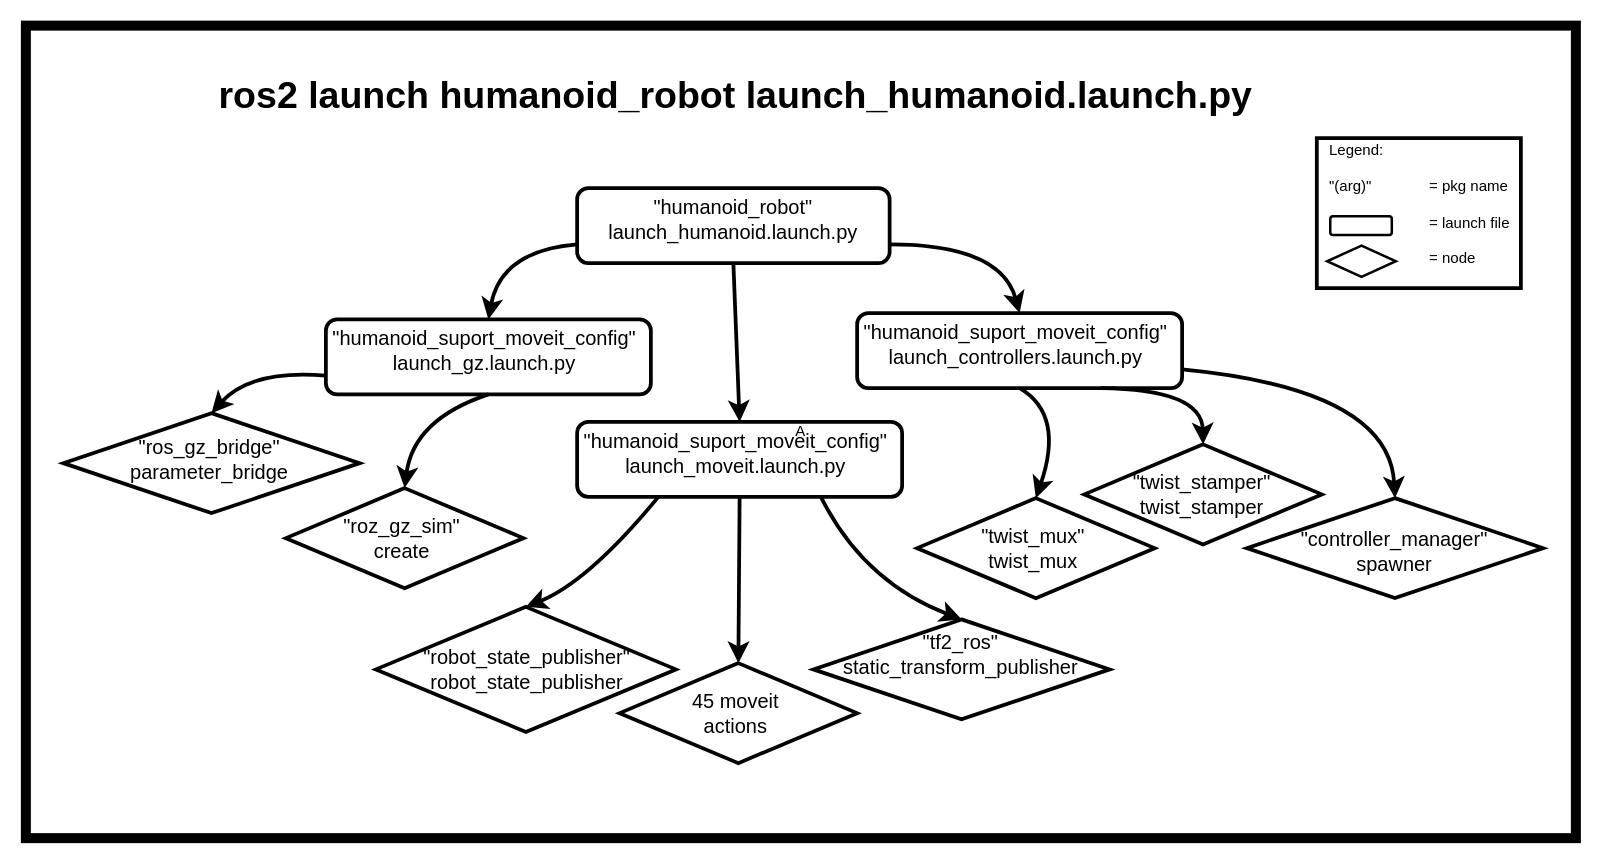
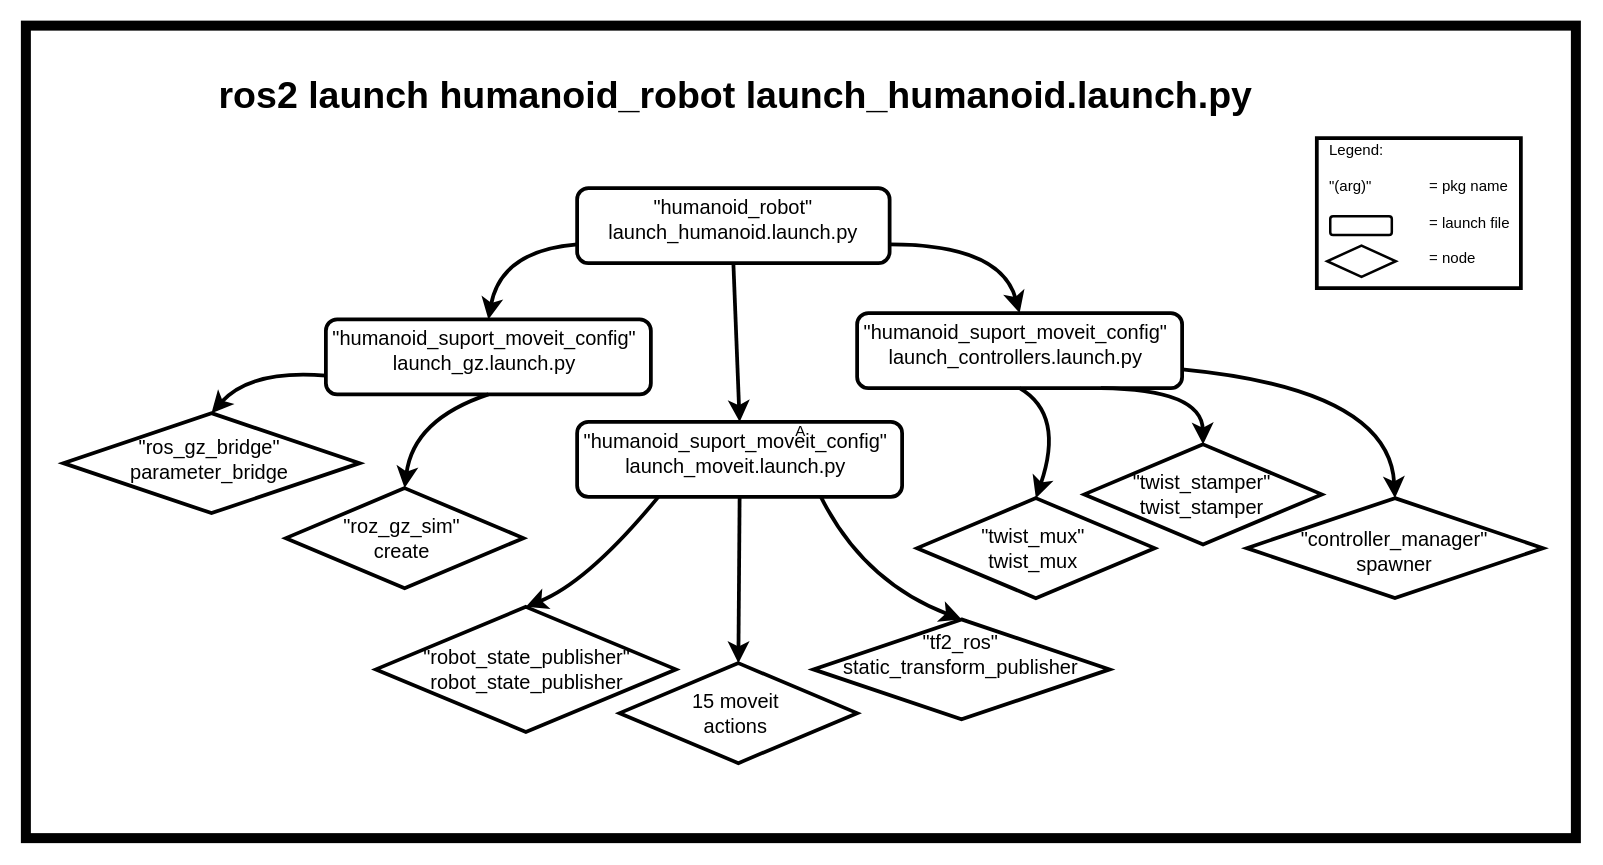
node "45 moveit actions": label "45 moveit actions" -> "15 moveit actions"
